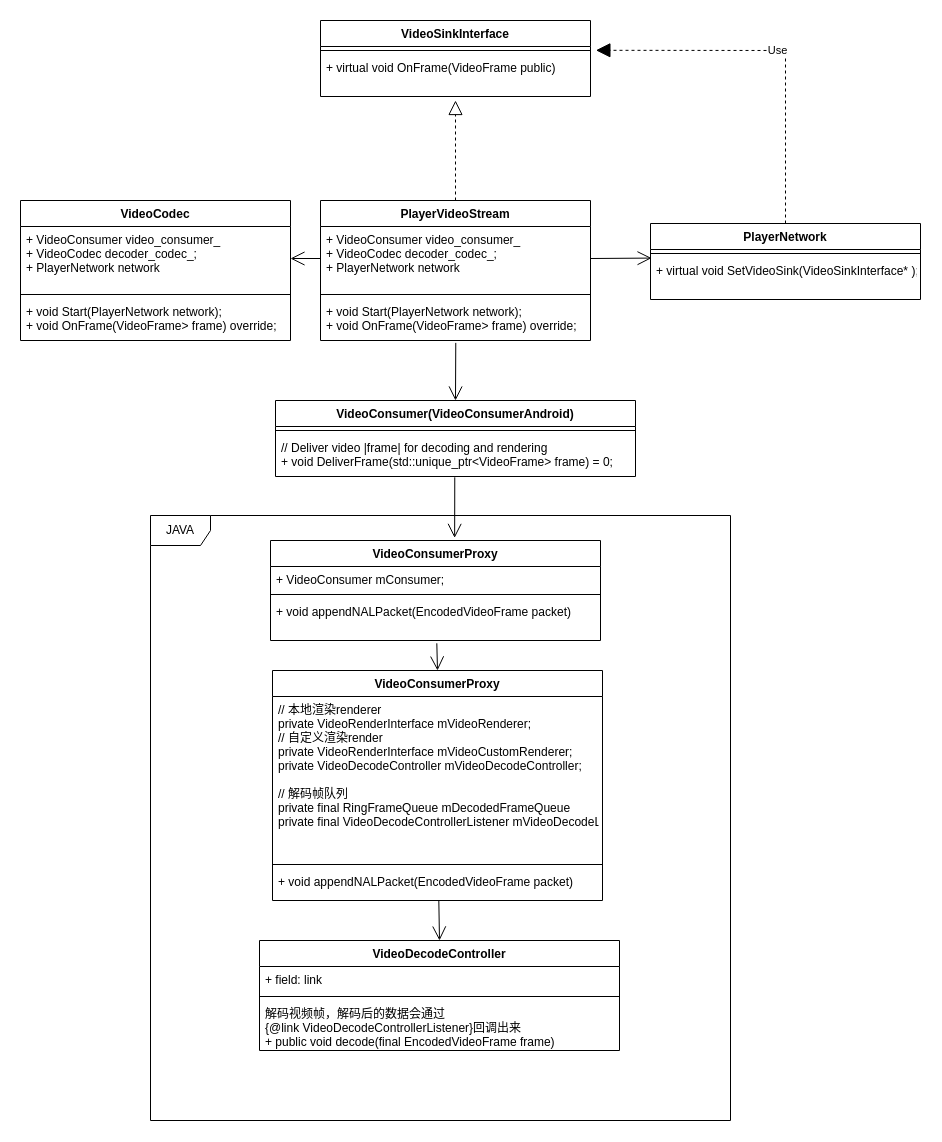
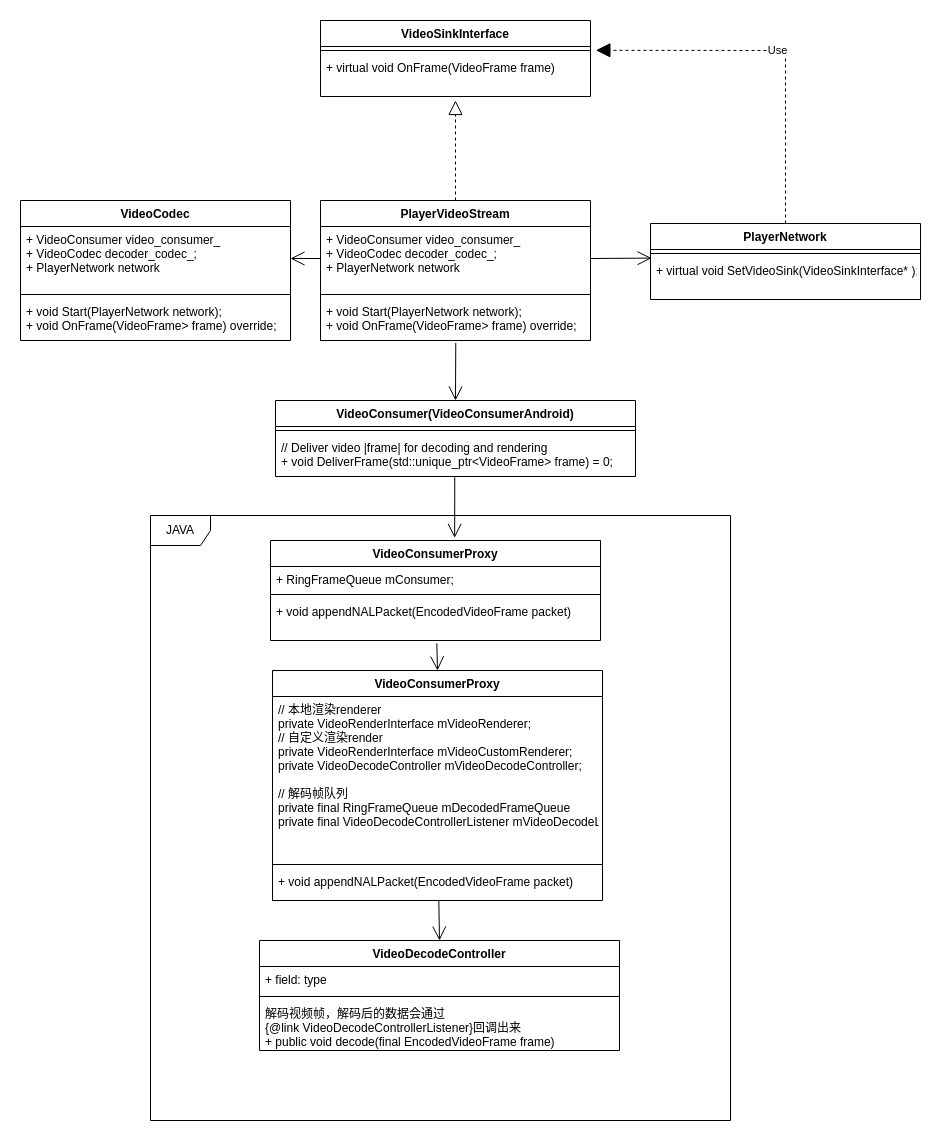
node "+ virtual void OnFrame(VideoFrame public)": label "+ virtual void OnFrame(VideoFrame public)" -> "+ virtual void OnFrame(VideoFrame frame)"
node "+ VideoConsumer mConsumer;": label "+ VideoConsumer mConsumer;" -> "+ RingFrameQueue mConsumer;"
node "+ field: link": label "+ field: link" -> "+ field: type"
